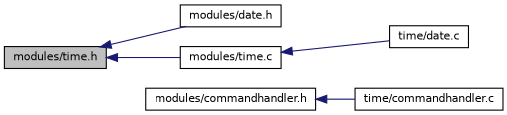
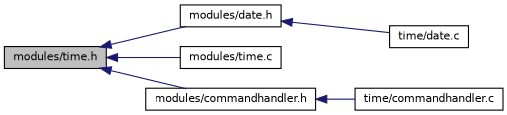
edge "time/date.c" -> "modules/time.c": now "time/date.c" -> "modules/date.h"
edge "modules/commandhandler.h" -> "modules/time.h": added
